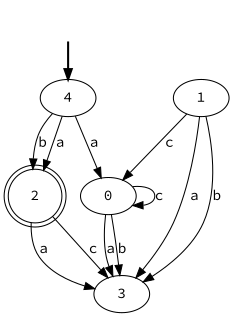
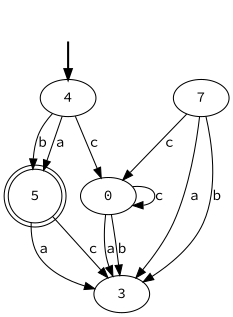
node "1": label "1" -> "7"
edge "4" -> "0": label "a" -> "c"
node "2": label "2" -> "5"
